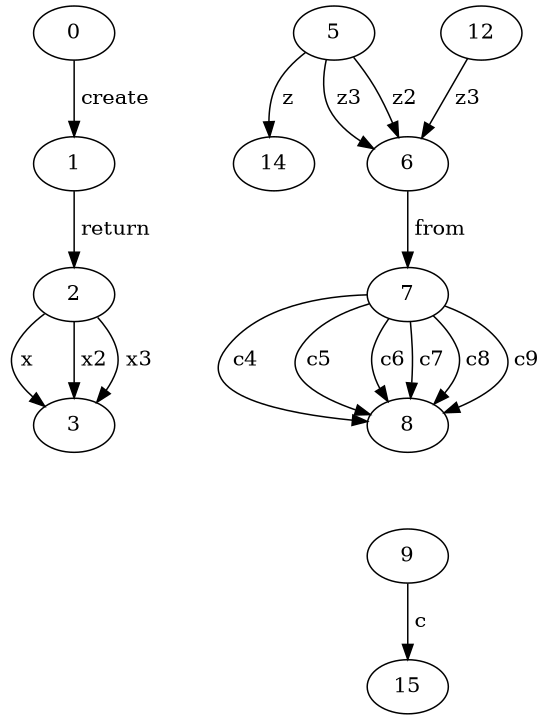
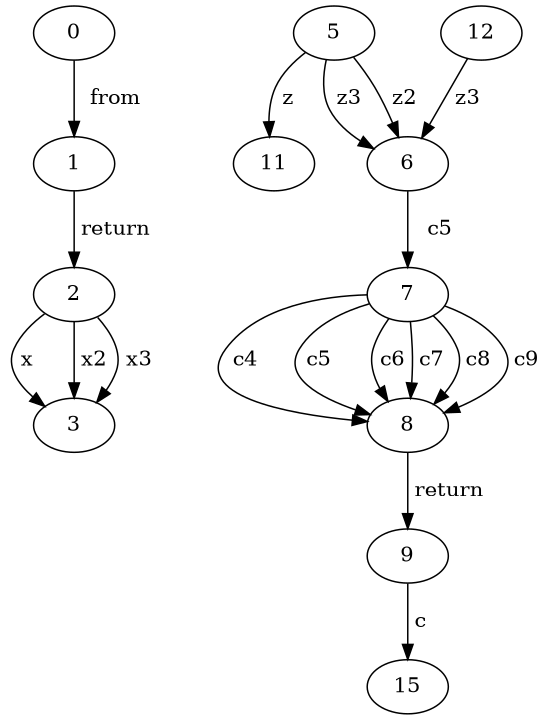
edge "0" -> "1": label " create " -> " from "
node "14": label "14" -> "11"
edge "6" -> "7": label " from " -> " c5 "
edge "8" -> "9": added, label "return"
